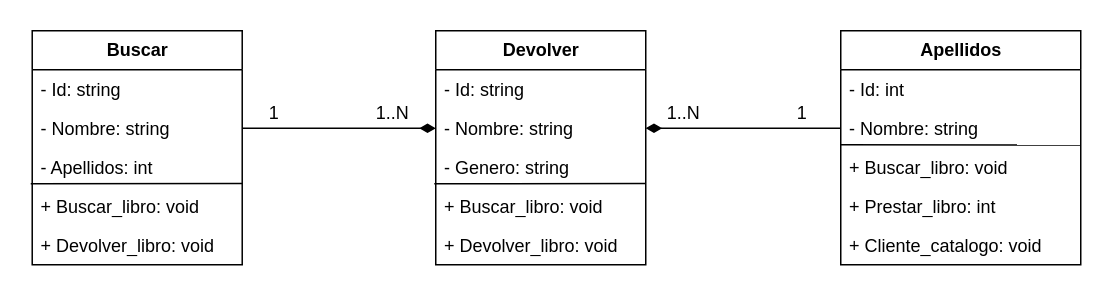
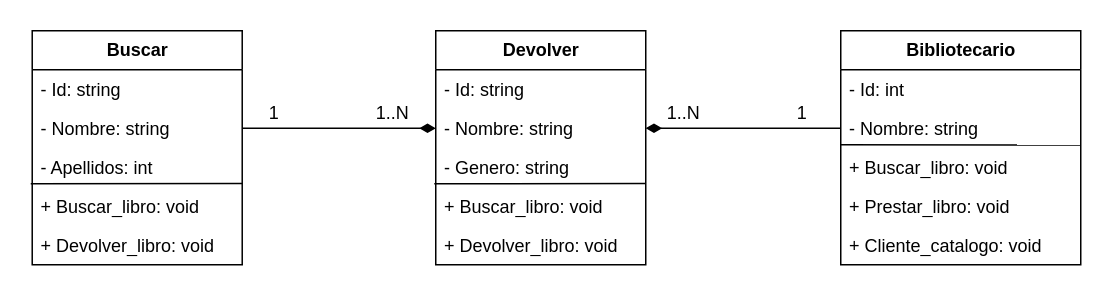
node "Apellidos": label "Apellidos" -> "Bibliotecario"
node "+ Prestar_libro: int": label "+ Prestar_libro: int" -> "+ Prestar_libro: void"
